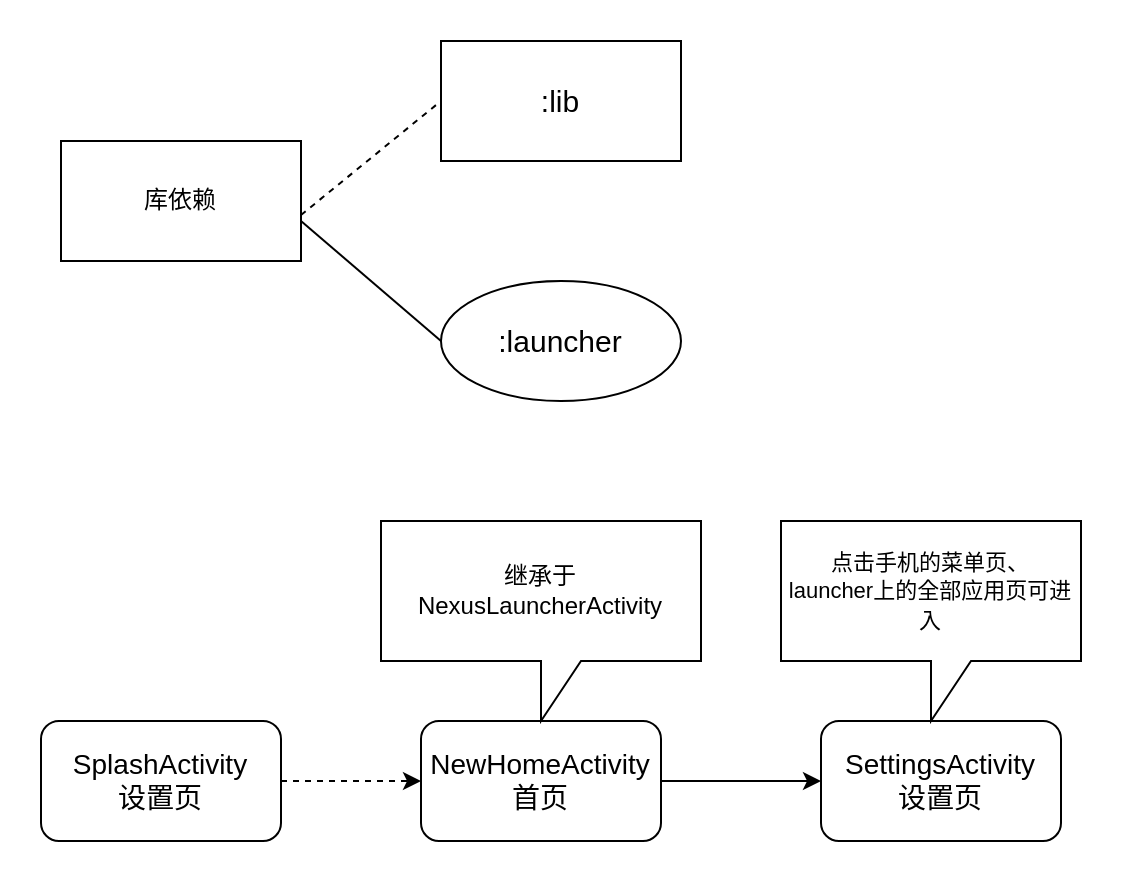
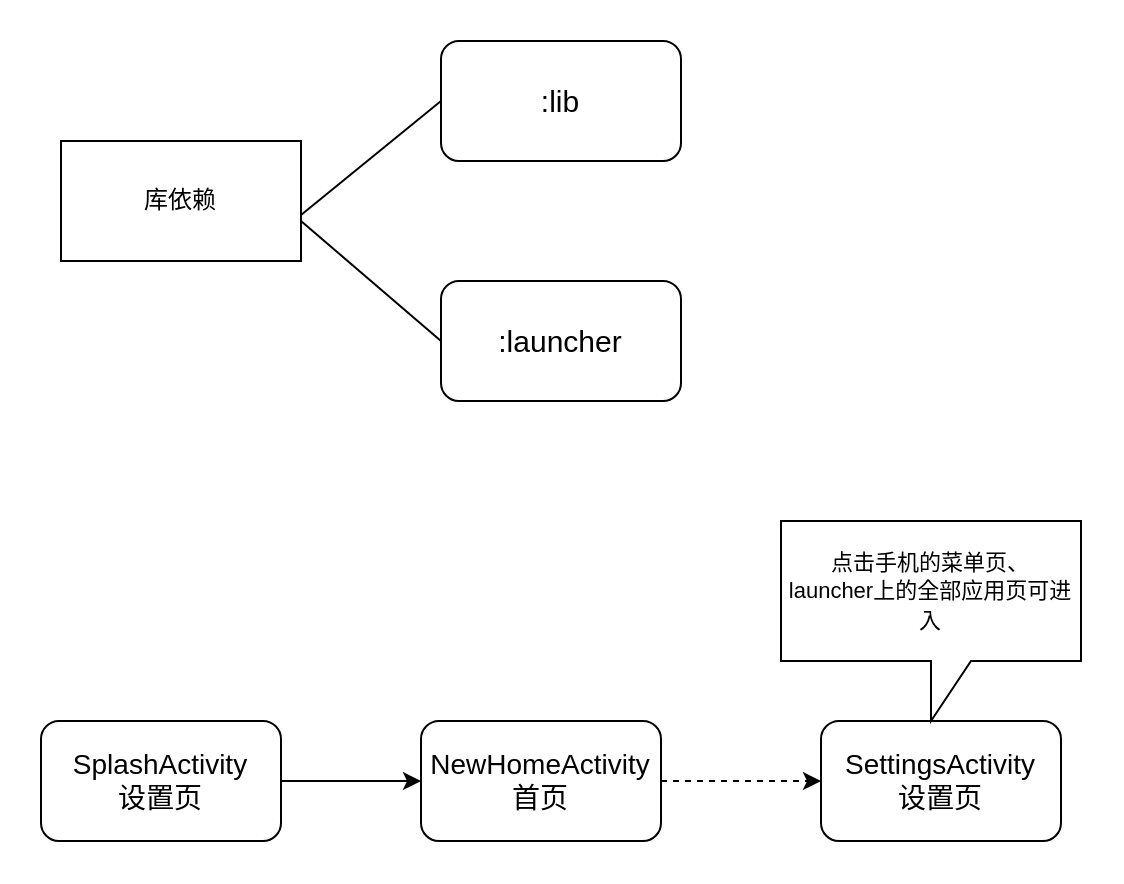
node ":lib": shape rectangle -> rounded rectangle
edge ":lib" -- "库依赖": style dashed -> solid
node ":launcher": shape ellipse -> rounded rectangle
node "继承于NexusLauncherActivity": removed
edge "SplashActivity 设置页" -> "NewHomeActivity 首页": style dashed -> solid
edge "NewHomeActivity 首页" -> "SettingsActivity 设置页": style solid -> dashed
